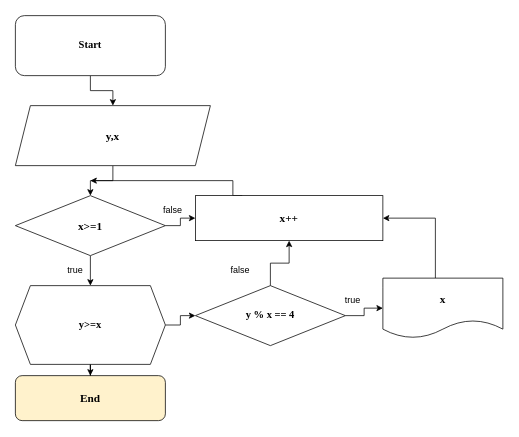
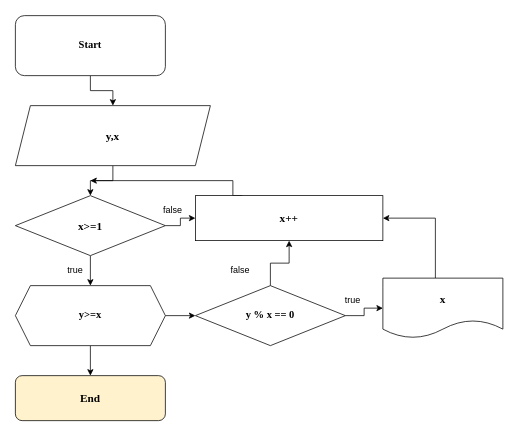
node "y % x == 4": label "y % x == 4" -> "y % x == 0"
node "y>=x": size 150x79 -> 150x60
